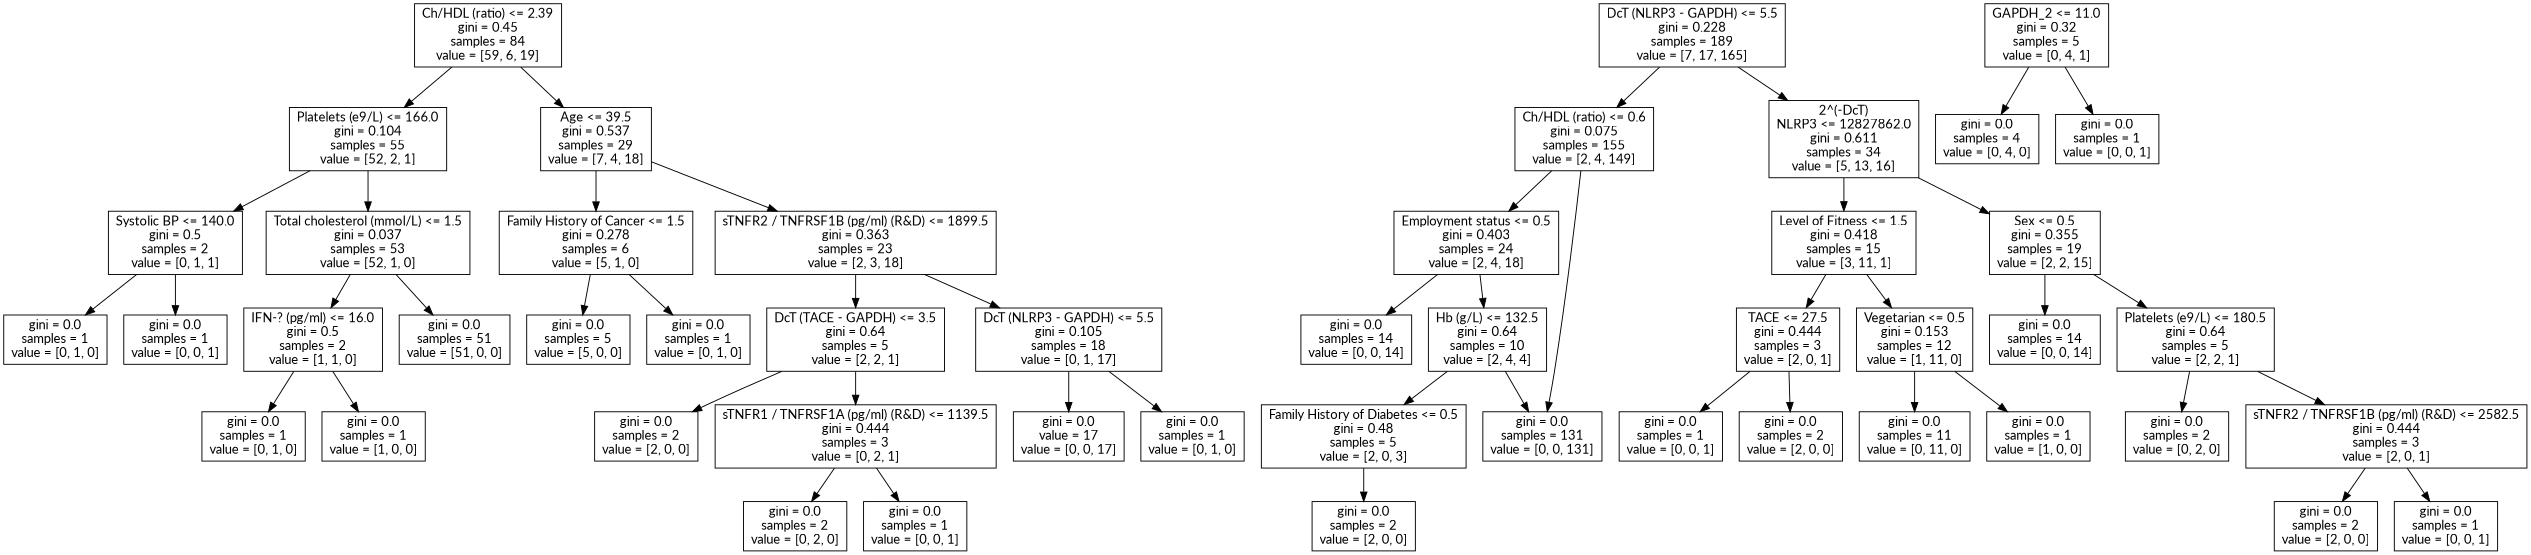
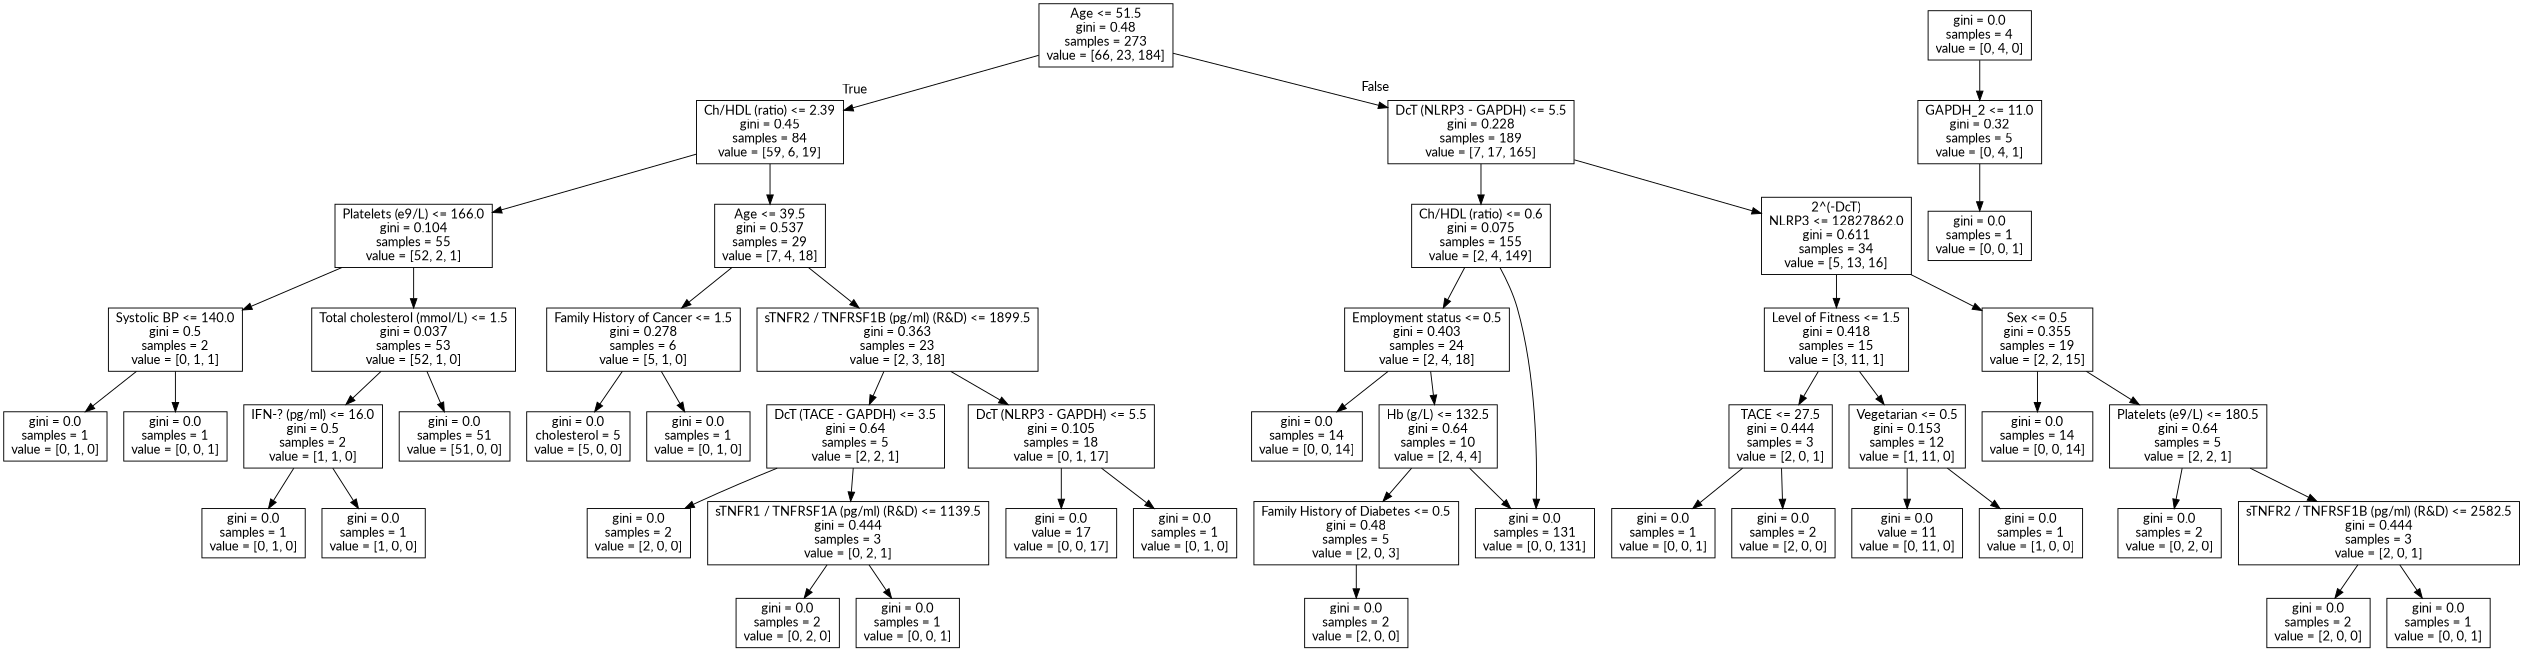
node "Age <= 51.5 gini = 0.48 samples = 273 value = [66, 23, 184]": added
edge "GAPDH_2 <= 11.0 gini = 0.32 samples = 5 value = [0, 4, 1]" -> "gini = 0.0 samples = 4 value = [0, 4, 0]": reversed
node "gini = 0.0 samples = 5 value = [5, 0, 0]": label "gini = 0.0 samples = 5 value = [5, 0, 0]" -> "gini = 0.0 cholesterol = 5 value = [5, 0, 0]"
node "gini = 0.0 samples = 11 value = [0, 11, 0]": label "gini = 0.0 samples = 11 value = [0, 11, 0]" -> "gini = 0.0 value = 11 value = [0, 11, 0]"
